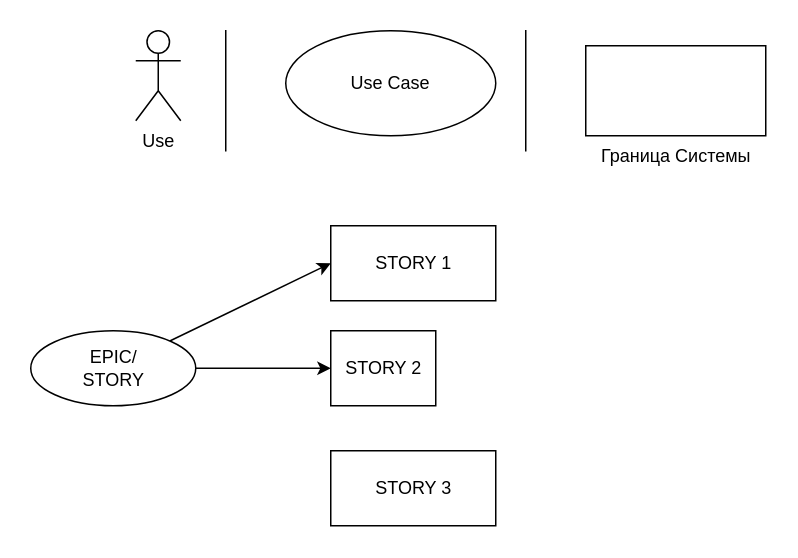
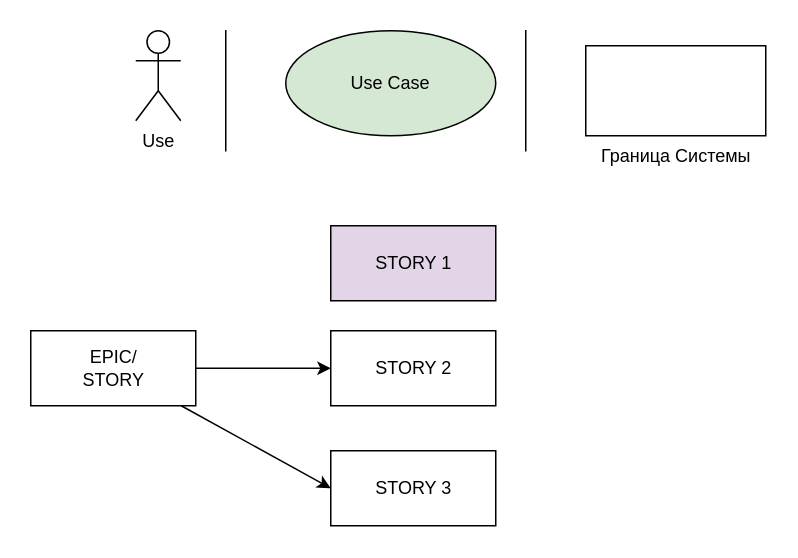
node "Use Case": fillcolor #ffffff -> #d5e8d4
node "STORY 1": fillcolor #ffffff -> #e1d5e7
edge "EPIC/ STORY" -> "STORY 1": removed
node "EPIC/ STORY": shape ellipse -> rectangle
node "STORY 2": size 105x75 -> 165x75
edge "EPIC/ STORY" -> "STORY 3": added
